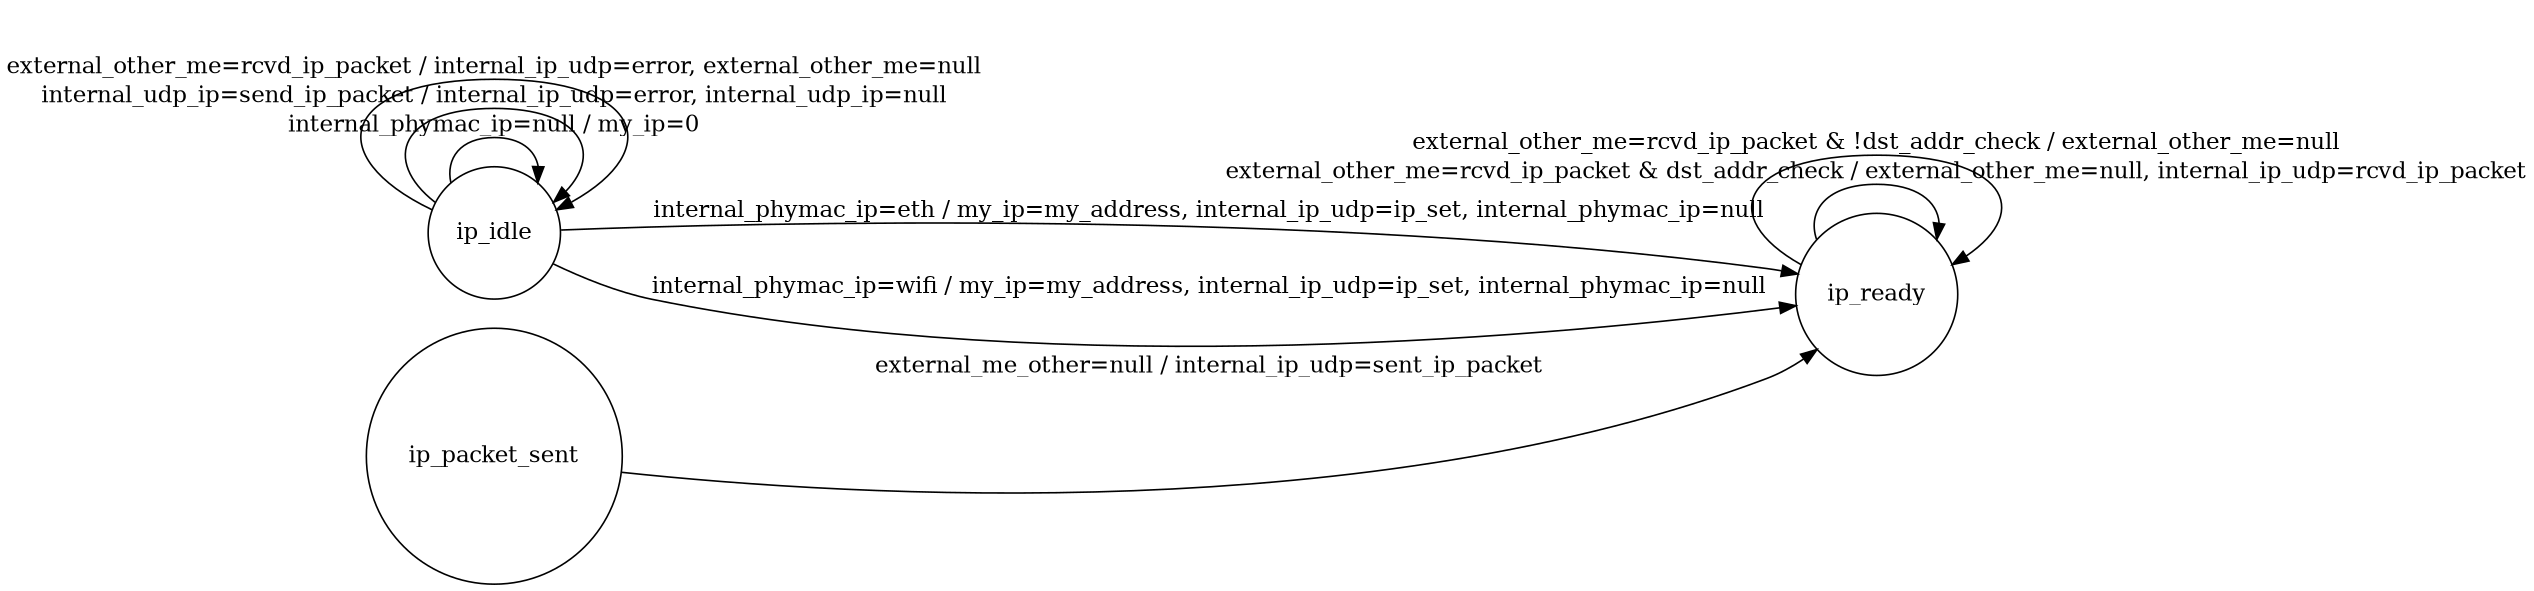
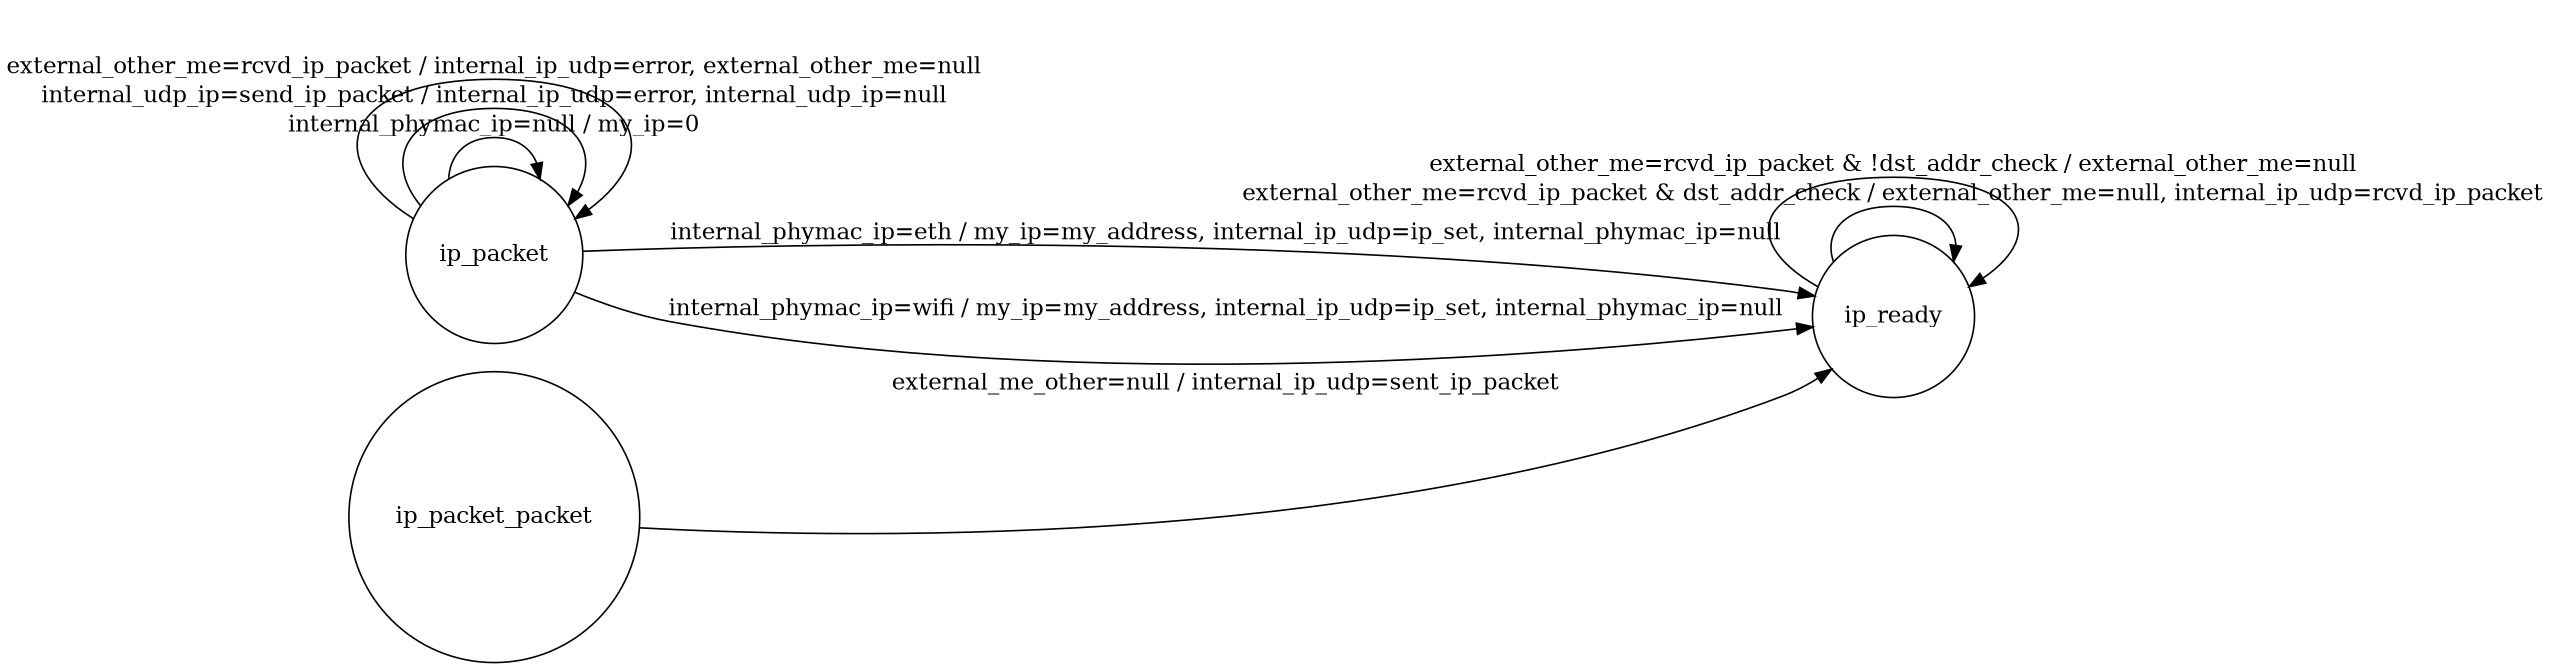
node "ip_idle": label "ip_idle" -> "ip_packet"
node "ip_packet_sent": label "ip_packet_sent" -> "ip_packet_packet"
